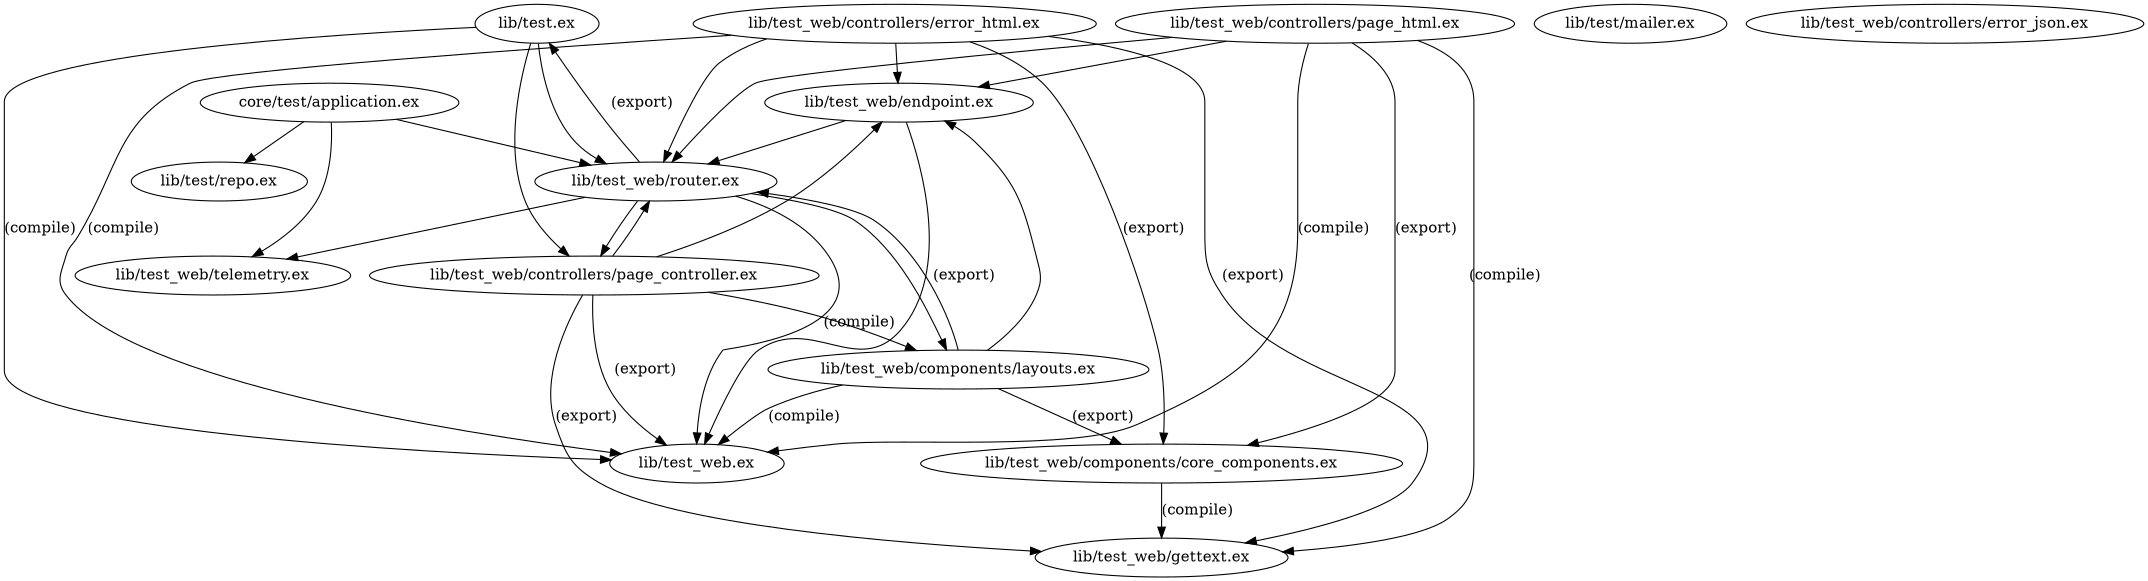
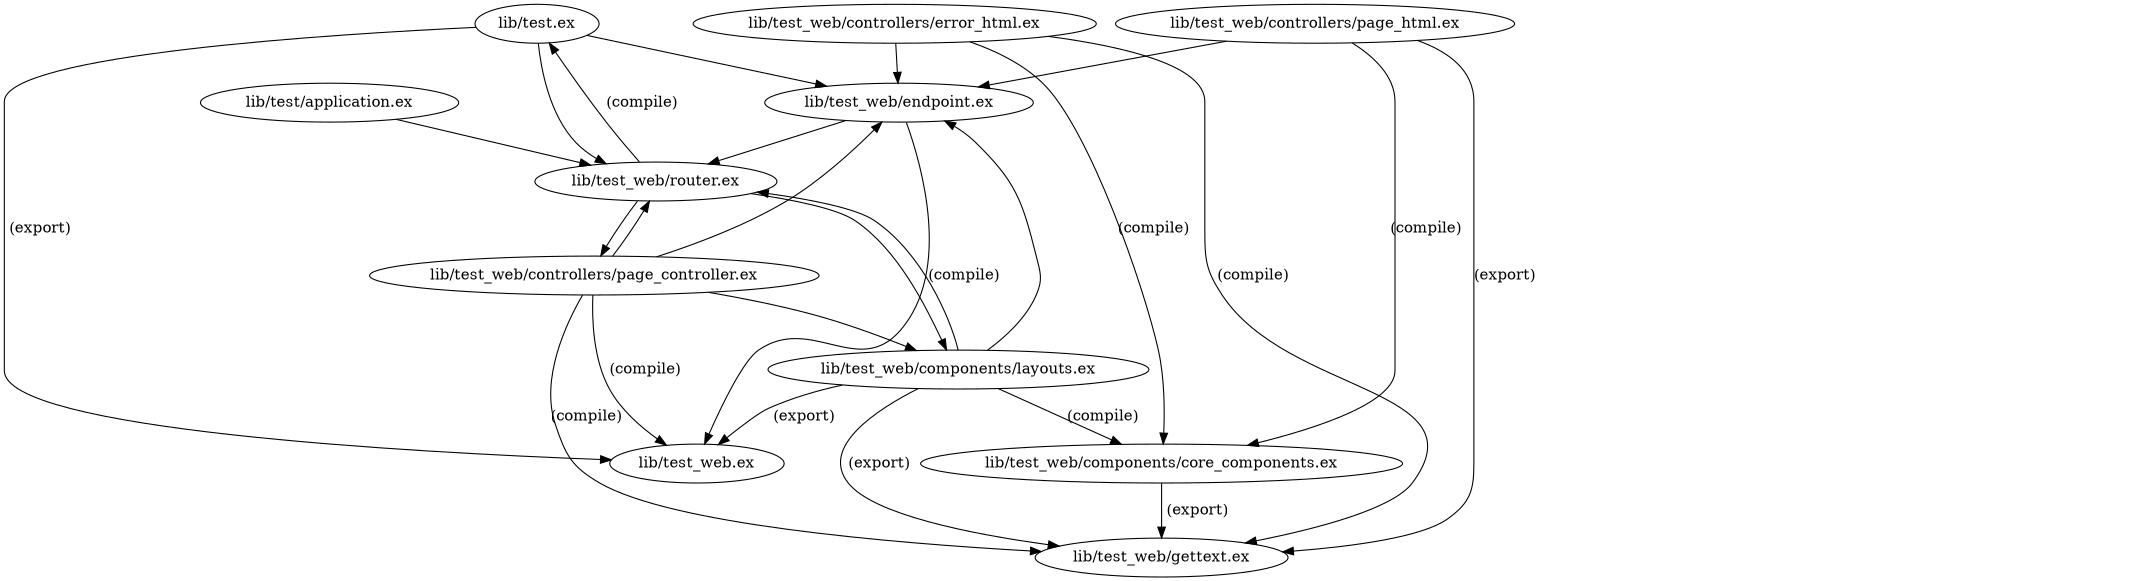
node "lib/test/mailer.ex": removed
node "lib/test_web/controllers/error_json.ex": removed
edge "lib/test_web/controllers/page_html.ex" -> "lib/test_web/router.ex": removed
edge "lib/test_web/controllers/error_html.ex" -> "lib/test_web/router.ex": removed
node "core/test/application.ex": label "core/test/application.ex" -> "lib/test/application.ex"
edge "lib/test_web/router.ex" -> "lib/test.ex": label "(export)" -> "(compile)"
edge "lib/test.ex" -> "lib/test_web/controllers/page_controller.ex": now "lib/test.ex" -> "lib/test_web/endpoint.ex"
node "lib/test/repo.ex": removed
edge "lib/test_web/controllers/error_html.ex" -> "lib/test_web.ex": removed, label "(compile)"
edge "lib/test.ex" -> "lib/test_web.ex": label "(compile)" -> "(export)"
edge "lib/test_web/controllers/error_html.ex" -> "lib/test_web/components/core_components.ex": label "(export)" -> "(compile)"
edge "lib/test_web/controllers/page_html.ex" -> "lib/test_web/components/core_components.ex": label "(export)" -> "(compile)"
node "lib/test_web/telemetry.ex": removed
edge "lib/test_web/endpoint.ex" -> "lib/test_web.ex": label "(export)" -> "(compile)"
edge "lib/test_web/controllers/error_html.ex" -> "lib/test_web/gettext.ex": label "(export)" -> "(compile)"
edge "lib/test_web/controllers/page_html.ex" -> "lib/test_web/gettext.ex": label "(compile)" -> "(export)"
edge "lib/test_web/router.ex" -> "lib/test_web.ex": removed, label "(compile)"
edge "lib/test_web/controllers/page_controller.ex" -> "lib/test_web.ex": label "(export)" -> "(compile)"
edge "lib/test_web/controllers/page_html.ex" -> "lib/test_web.ex": removed, label "(compile)"
edge "lib/test_web/controllers/page_controller.ex" -> "lib/test_web/gettext.ex": label "(export)" -> "(compile)"
edge "lib/test_web/components/layouts.ex" -> "lib/test_web.ex": label "(compile)" -> "(export)"
edge "lib/test_web/components/layouts.ex" -> "lib/test_web/components/core_components.ex": label "(export)" -> "(compile)"
edge "lib/test_web/components/layouts.ex" -> "lib/test_web/gettext.ex": added, label "(export)"
edge "lib/test_web/components/core_components.ex" -> "lib/test_web/gettext.ex": label "(compile)" -> "(export)"
